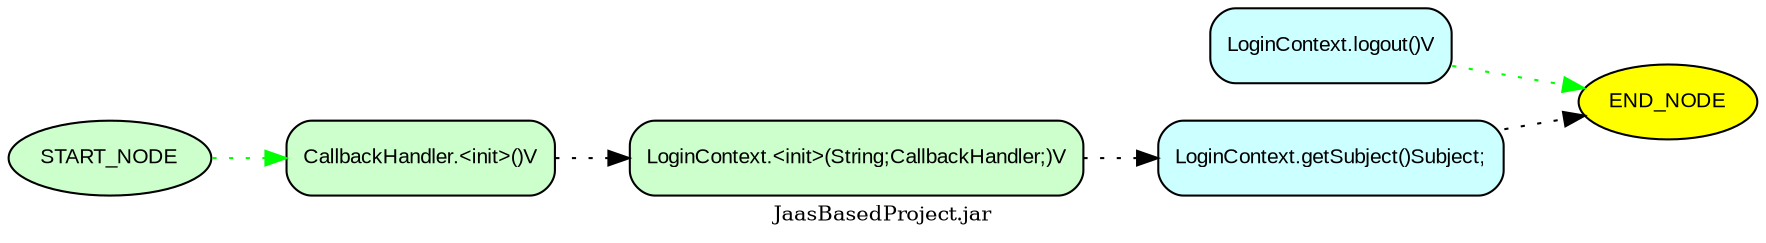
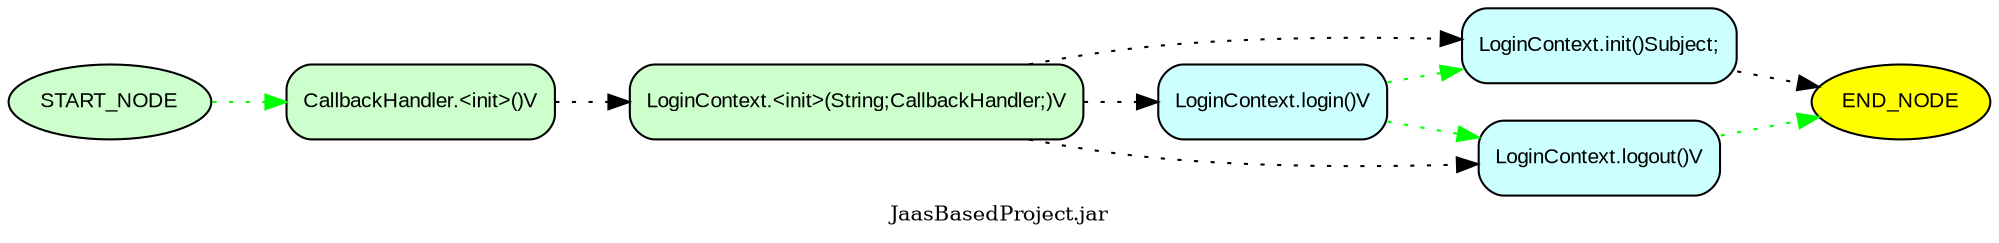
node "LoginContext.login()V": added
node "LoginContext.getSubject()Subject;": label "LoginContext.getSubject()Subject;" -> "LoginContext.init()Subject;"
edge "LoginContext.<init>(String;CallbackHandler;)V" -> "LoginContext.logout()V": added
